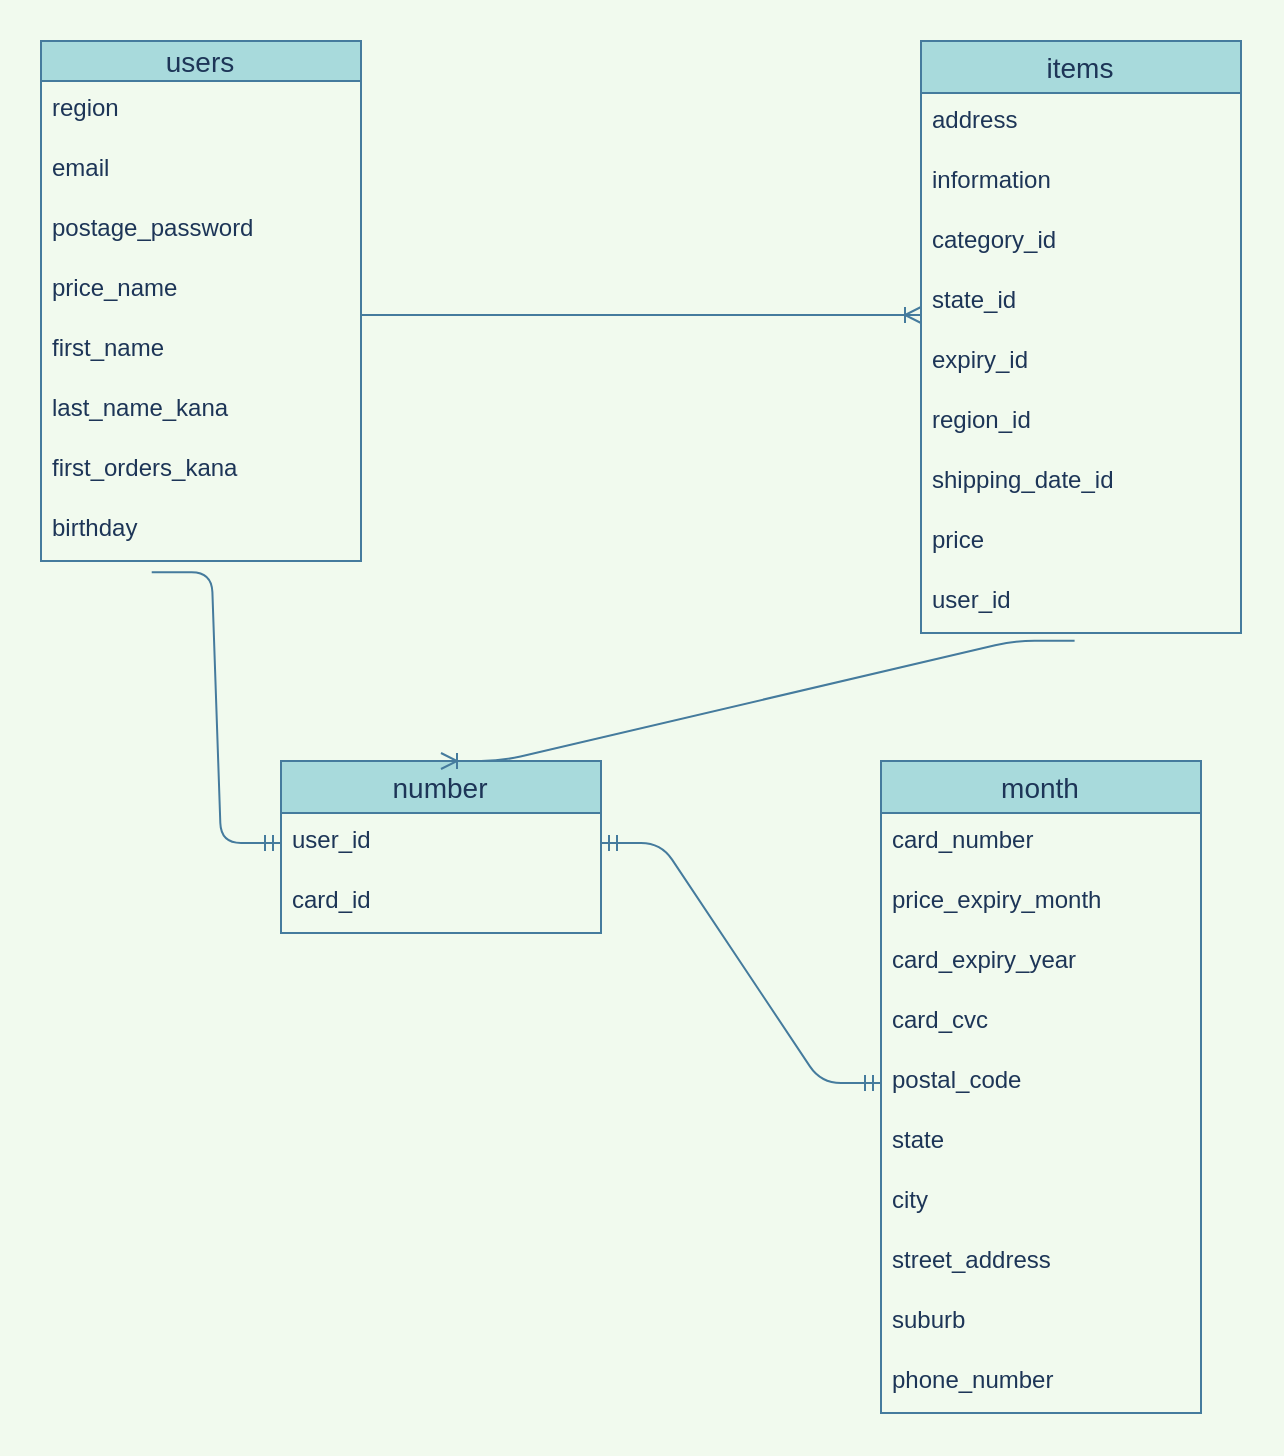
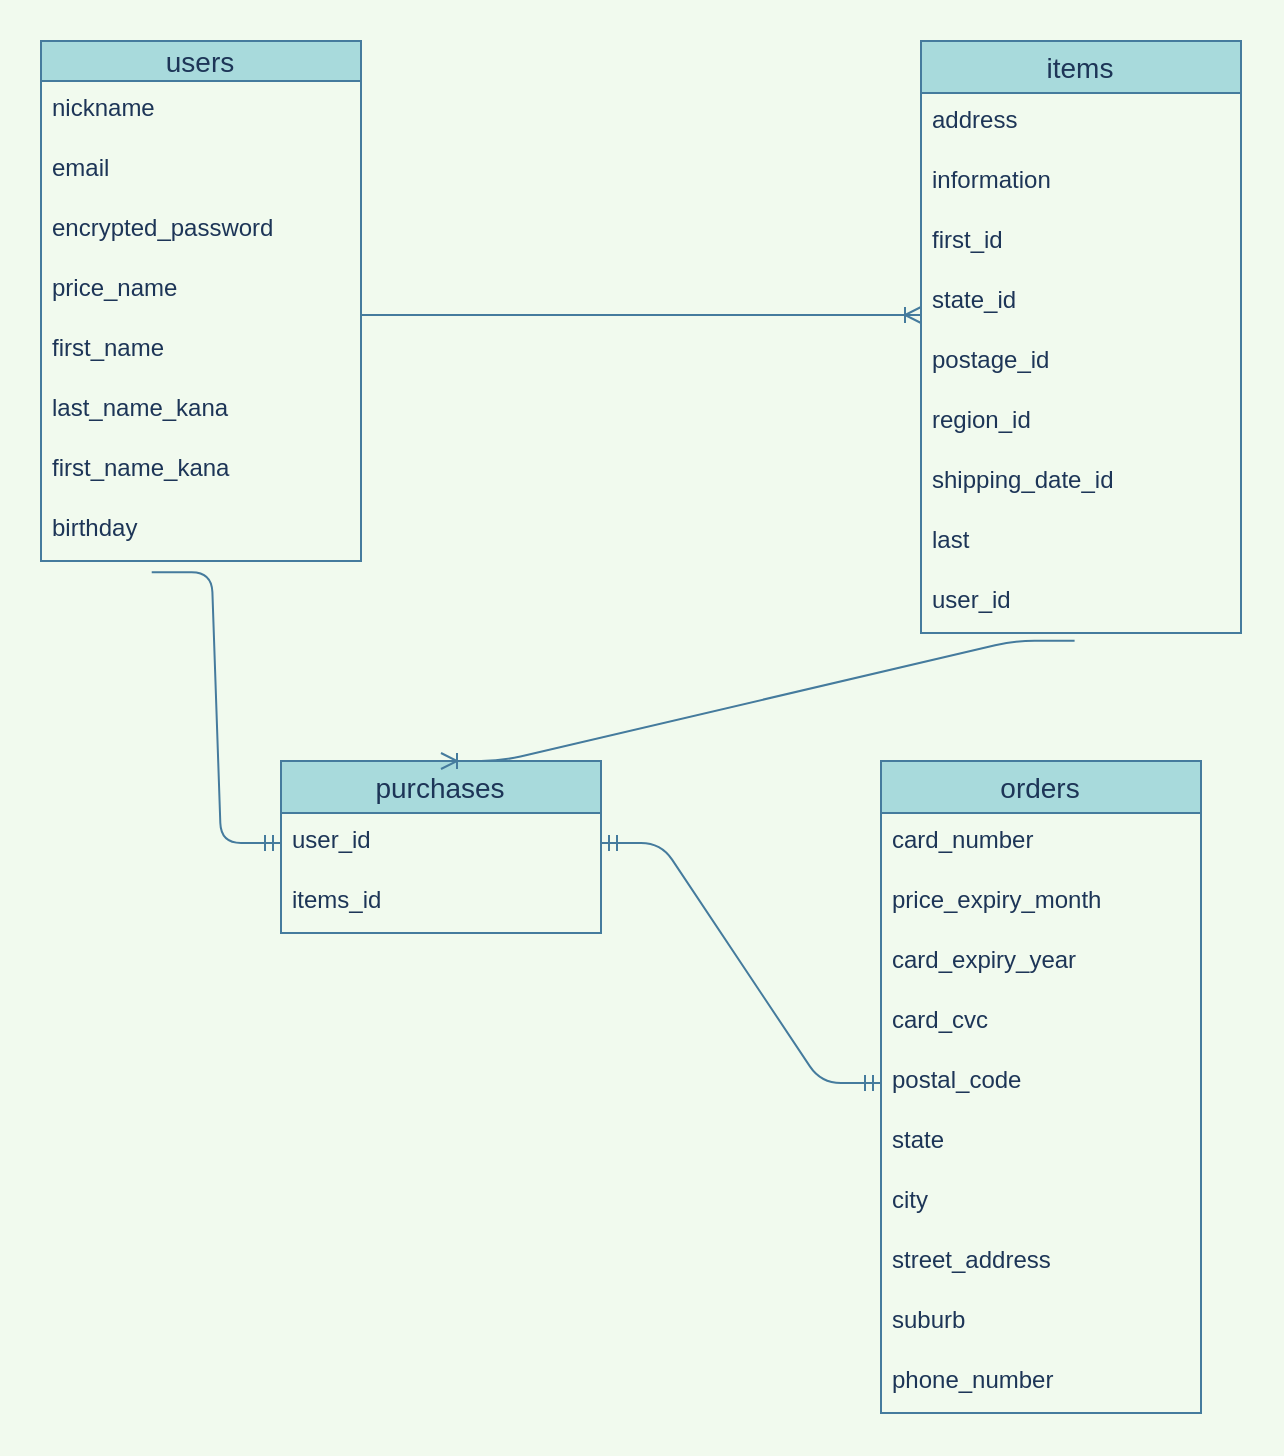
node "region": label "region" -> "nickname"
node "postage_password": label "postage_password" -> "encrypted_password"
node "category_id": label "category_id" -> "first_id"
node "expiry_id": label "expiry_id" -> "postage_id"
node "first_orders_kana": label "first_orders_kana" -> "first_name_kana"
node "price": label "price" -> "last"
node "number": label "number" -> "purchases"
node "month": label "month" -> "orders"
node "card_id": label "card_id" -> "items_id"
